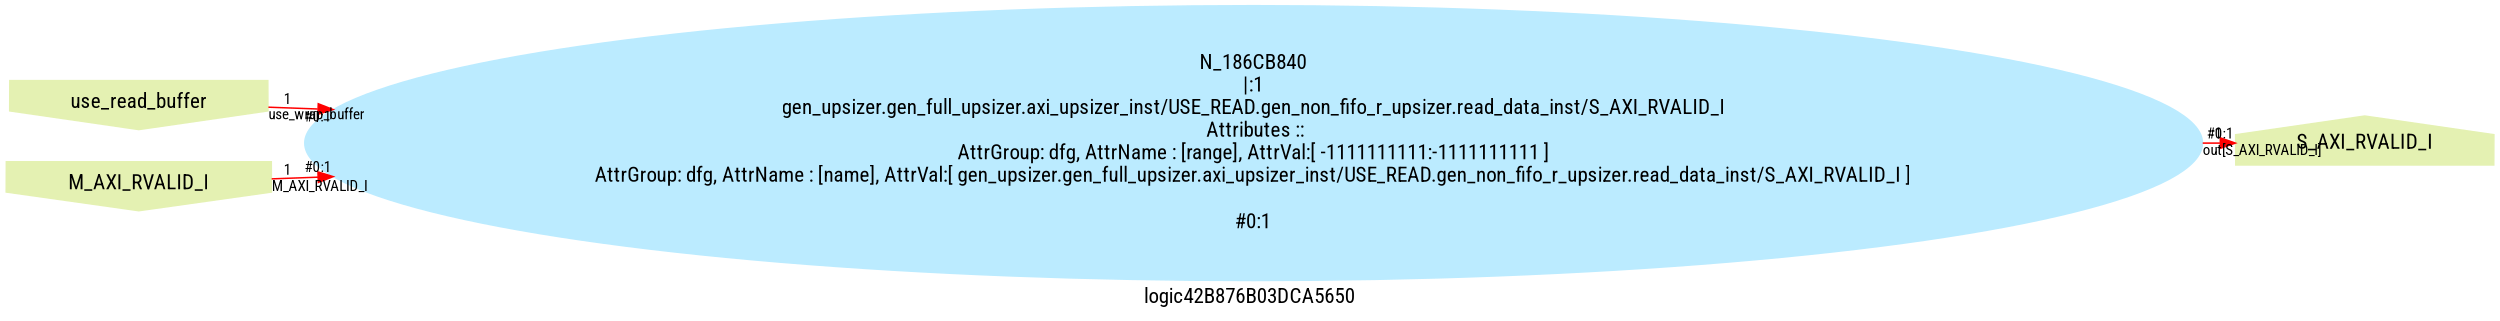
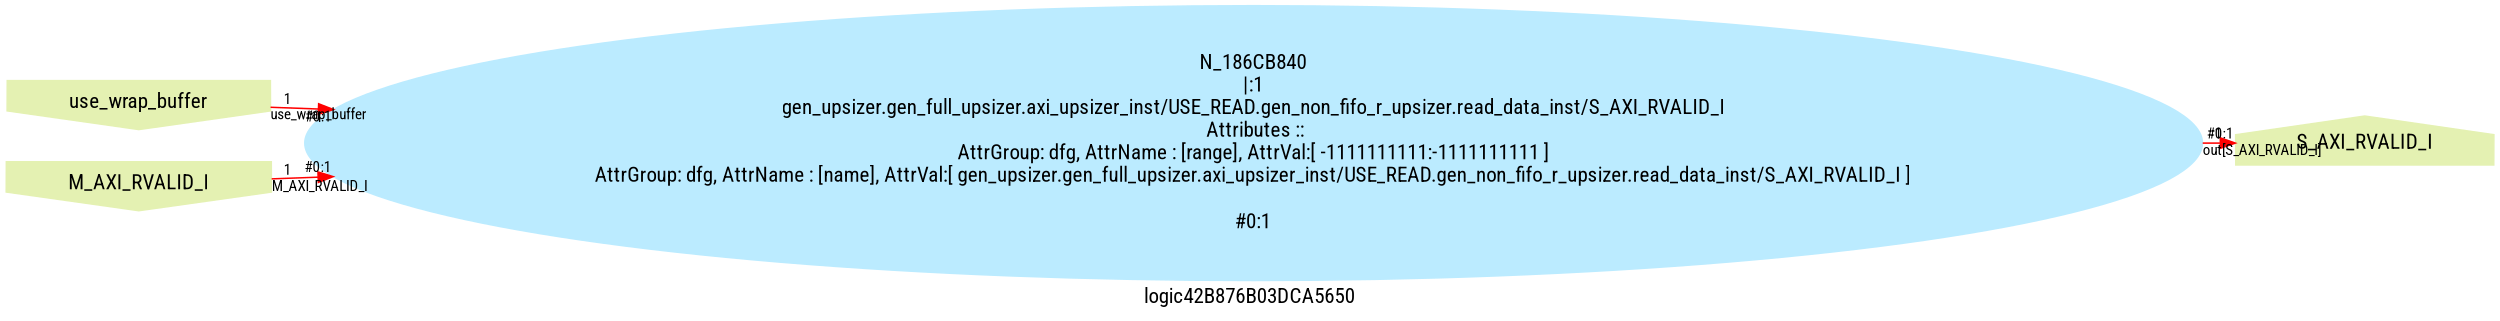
node "use_read_buffer": label "use_read_buffer" -> "use_wrap_buffer"
